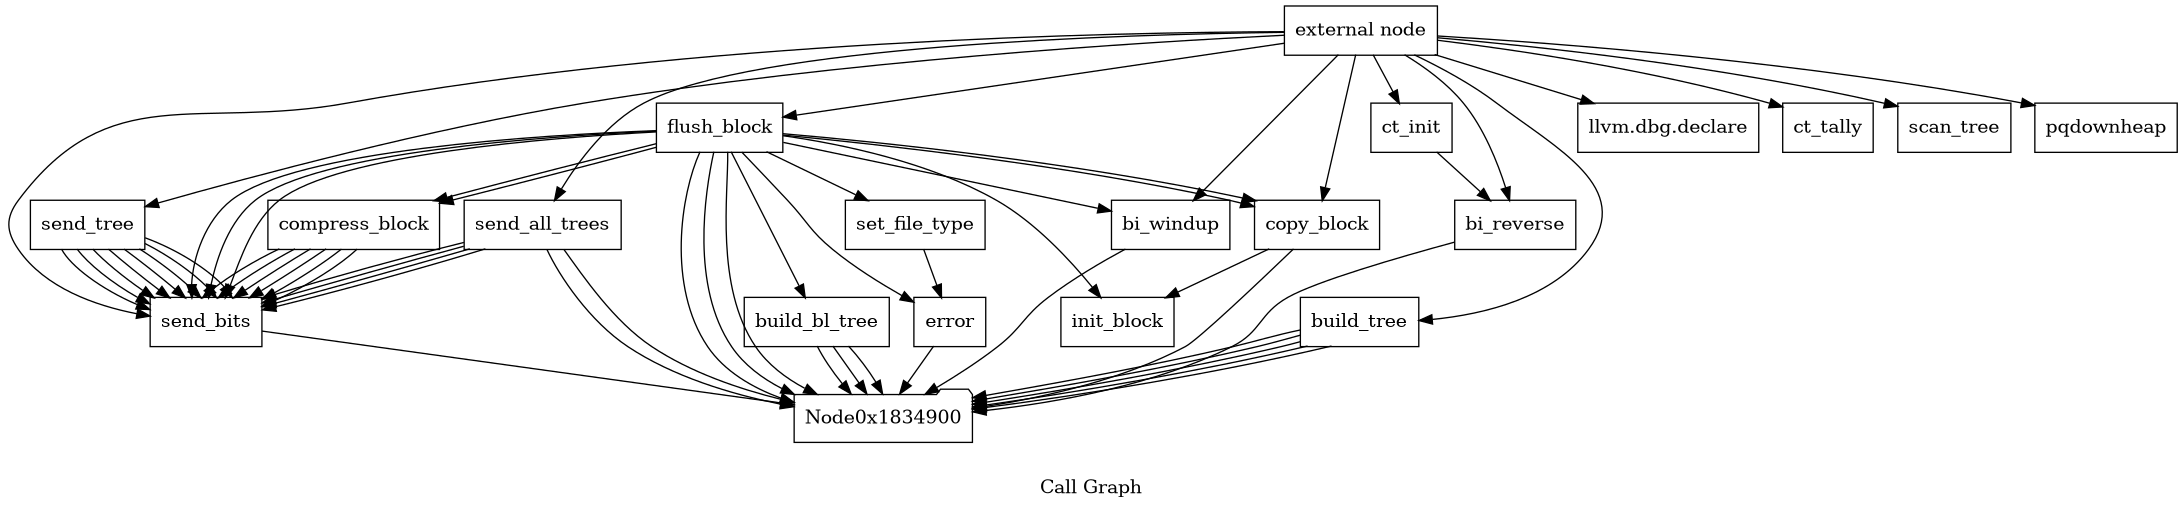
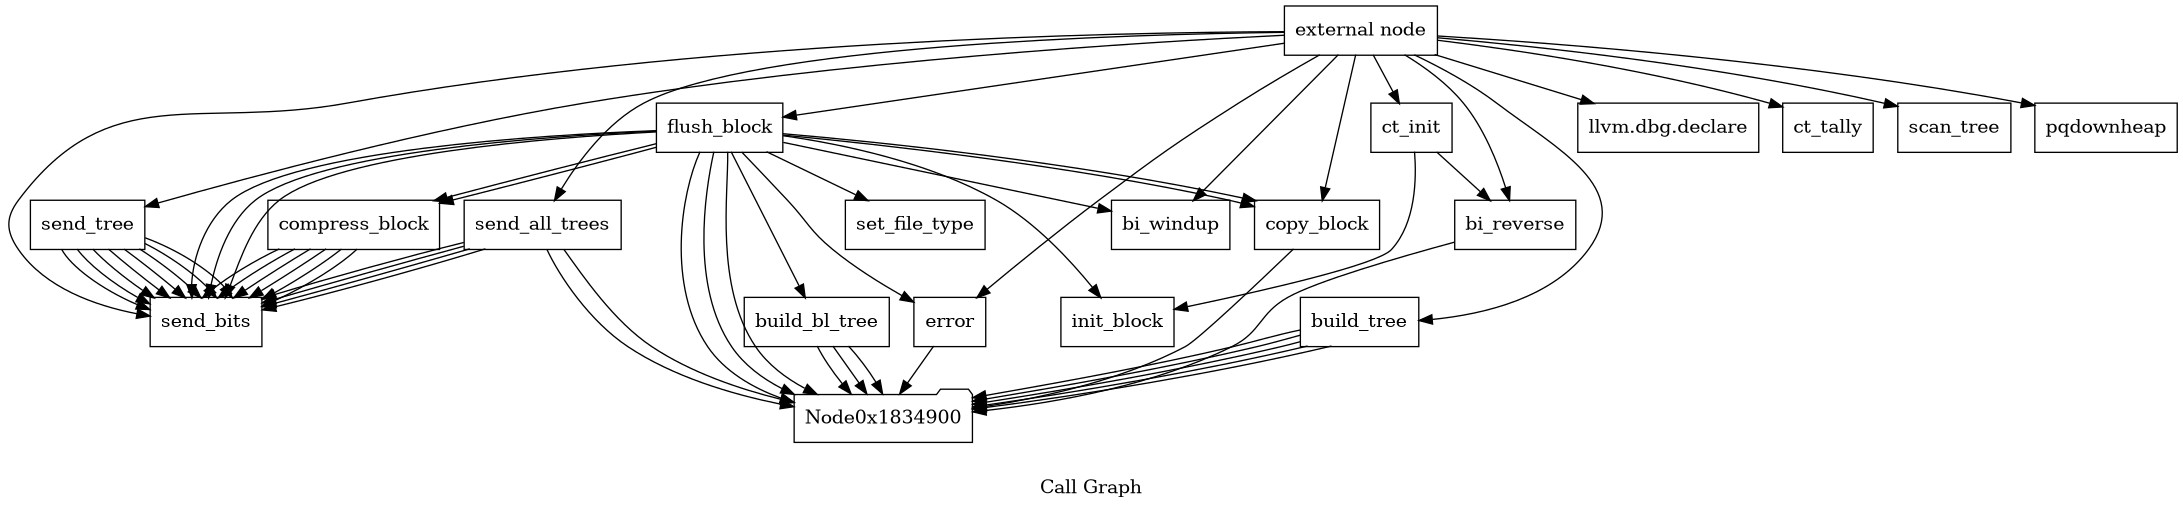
edge "set_file_type" -> "error": now "external node" -> "error"
edge "copy_block" -> "init_block": now "ct_init" -> "init_block"
edge "bi_windup" -> "Node0x1834900": removed
edge "send_bits" -> "Node0x1834900": removed
